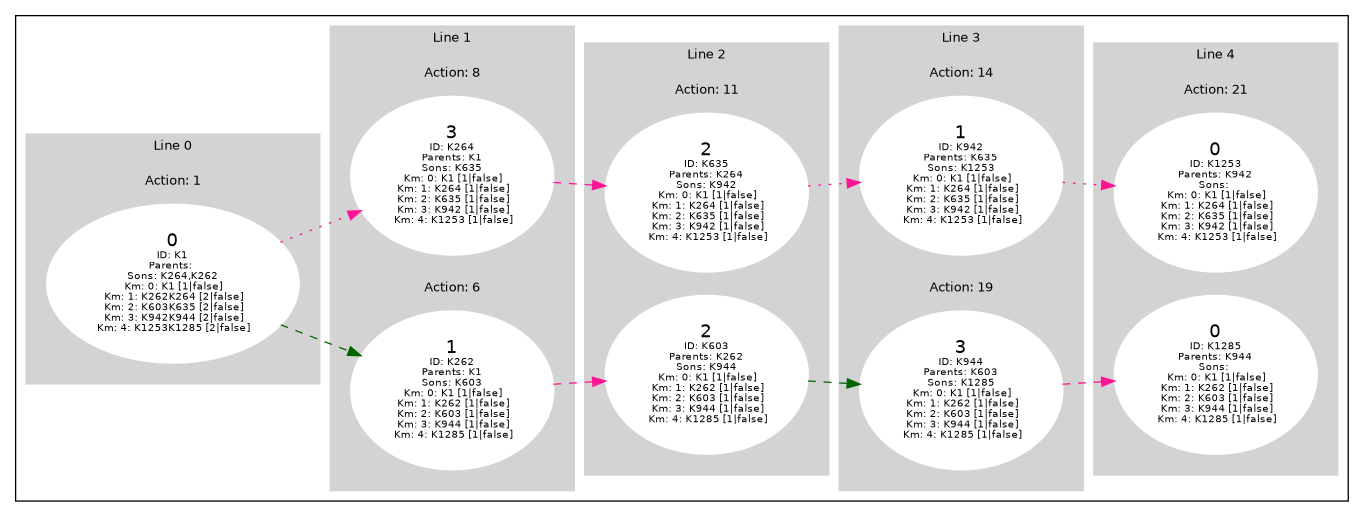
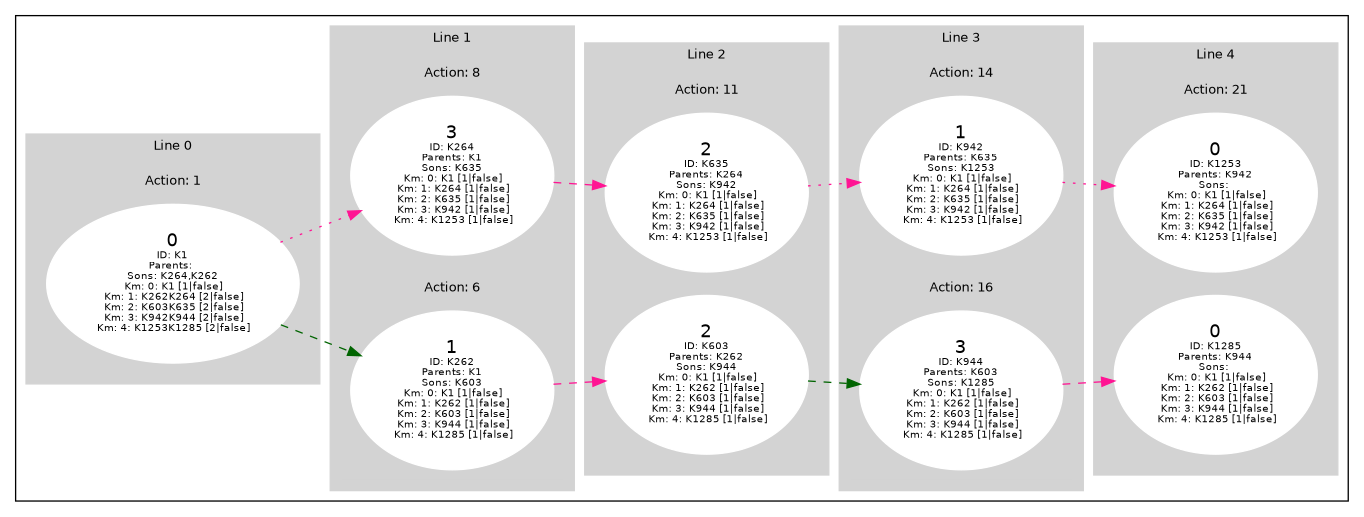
cluster "Action: 19": label "Action: 19" -> "Action: 16"
